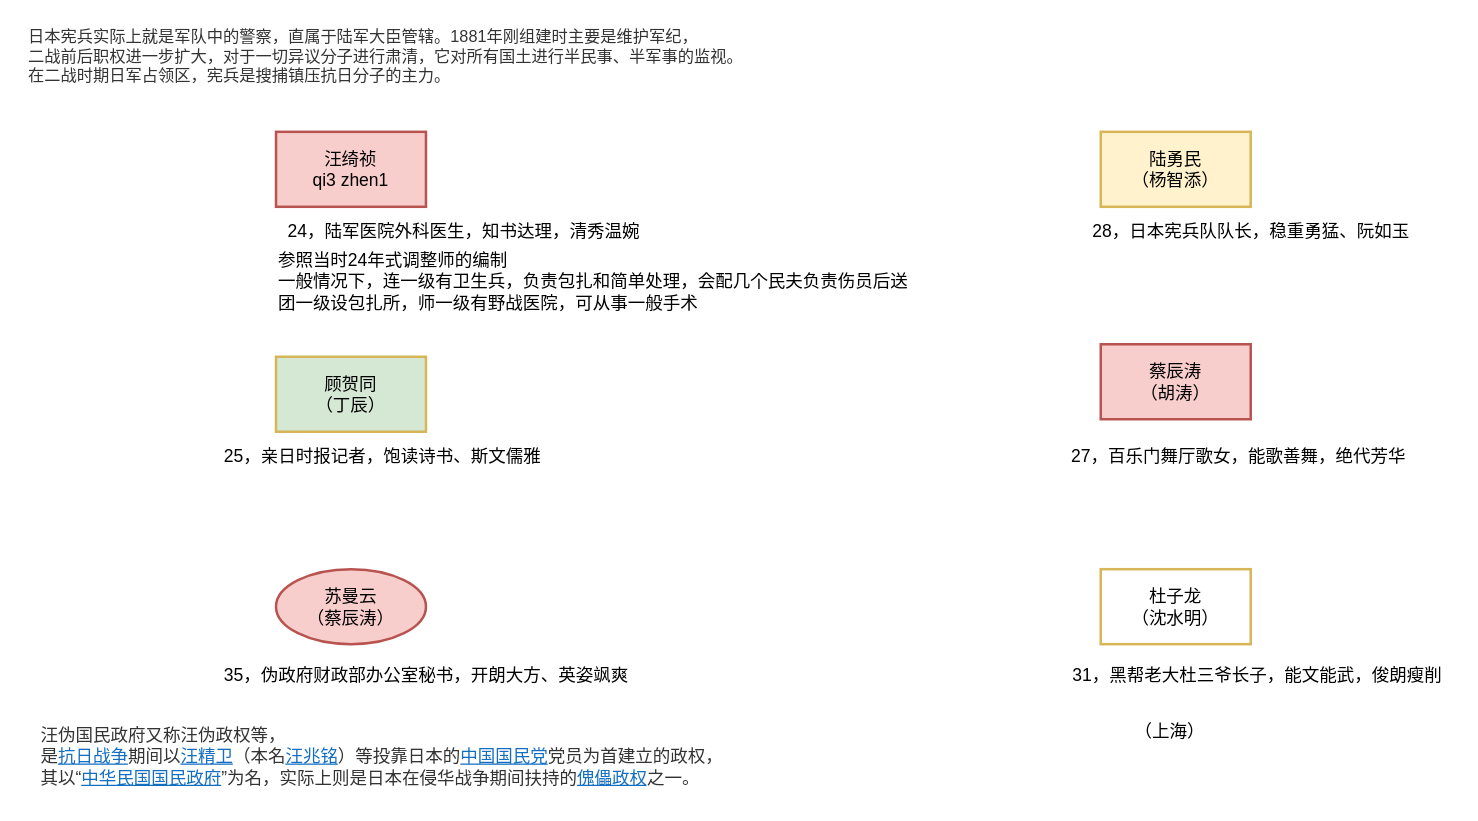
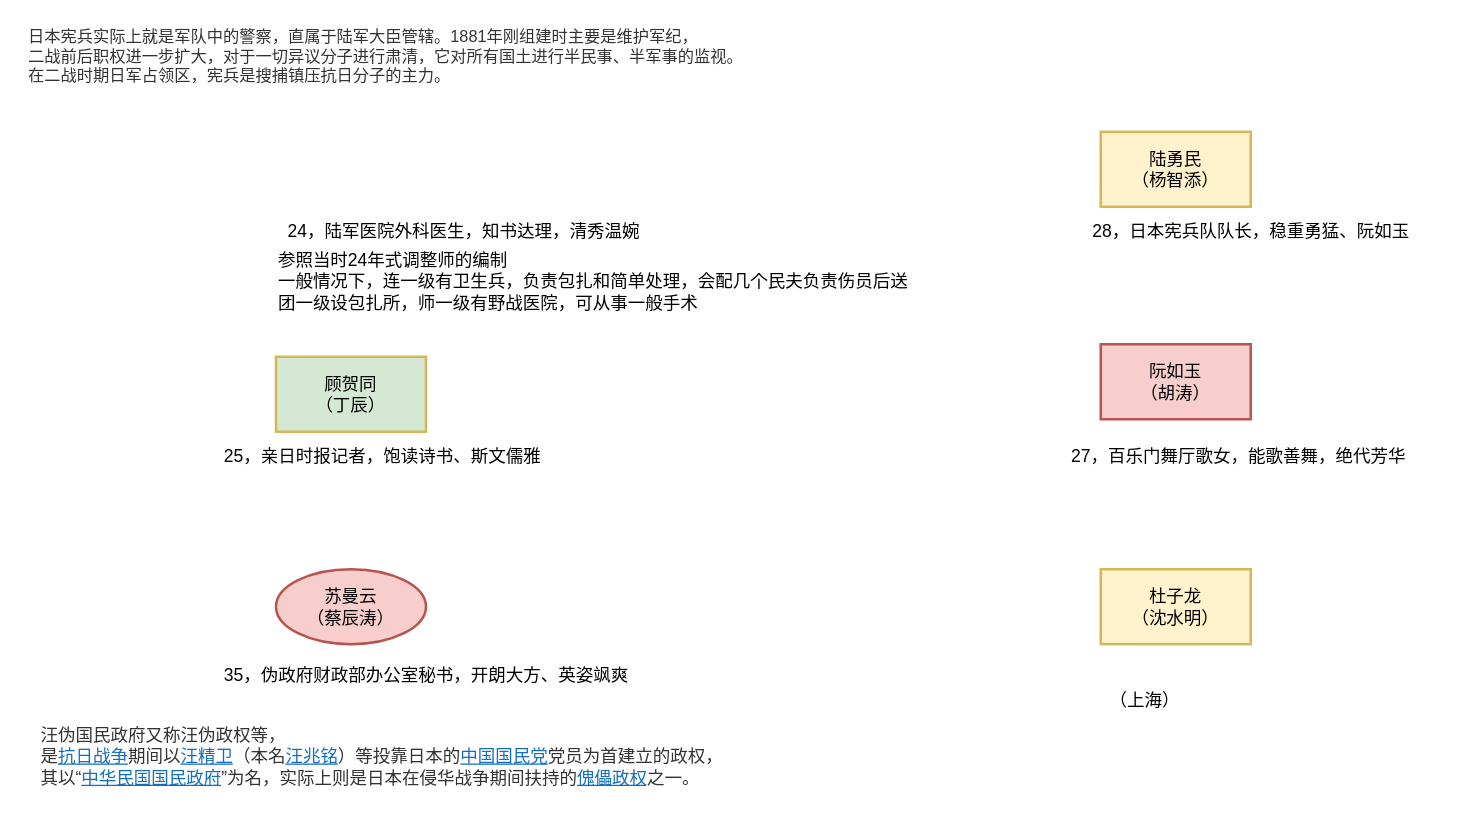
node "汪绮祯qi3 zhen1": removed
node "蔡辰涛 （胡涛）": label "蔡辰涛 （胡涛）" -> "阮如玉 （胡涛）"
node "杜子龙 （沈水明）": fillcolor #ffffff -> #fff2cc
node "31，黑帮老大杜三爷长子，能文能武，俊朗瘦削": removed
node "（上海）": moved (1169, 732) -> (1144, 701)
